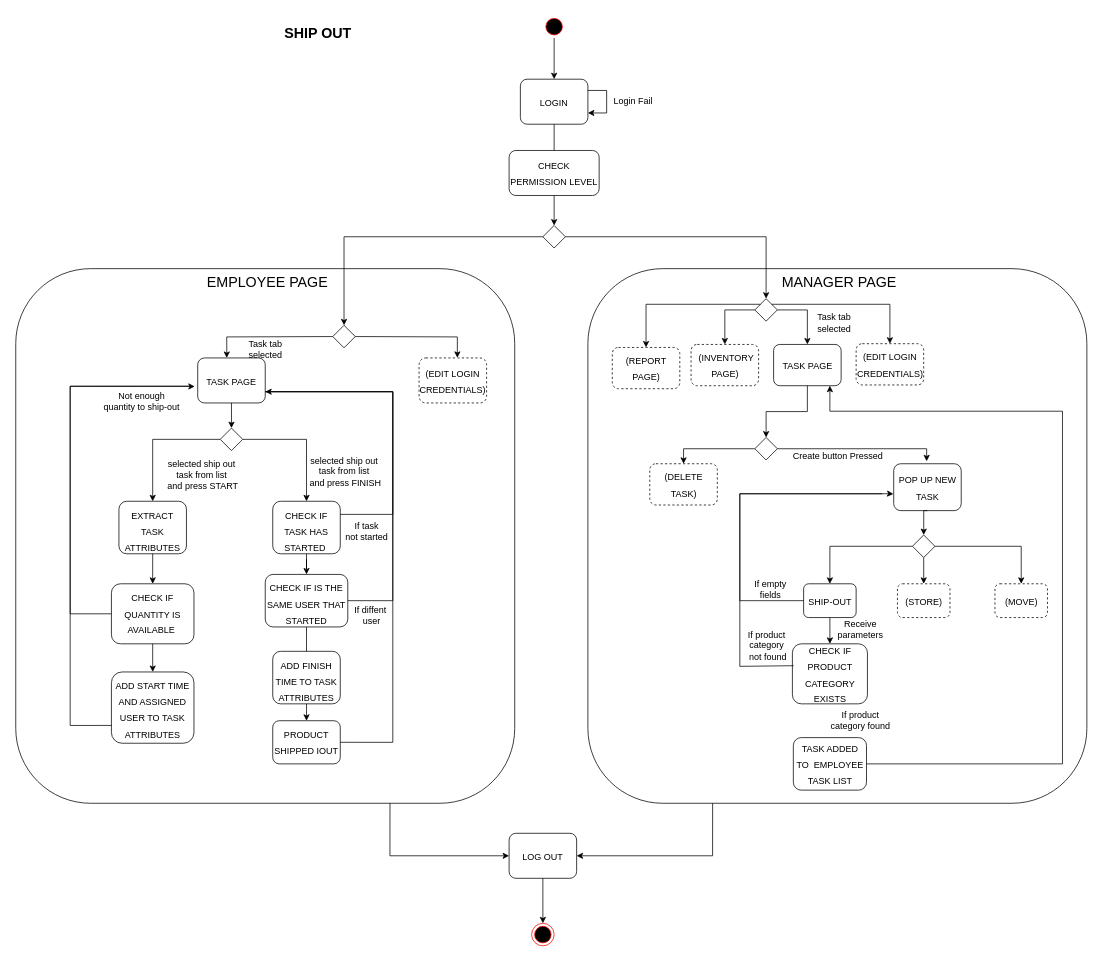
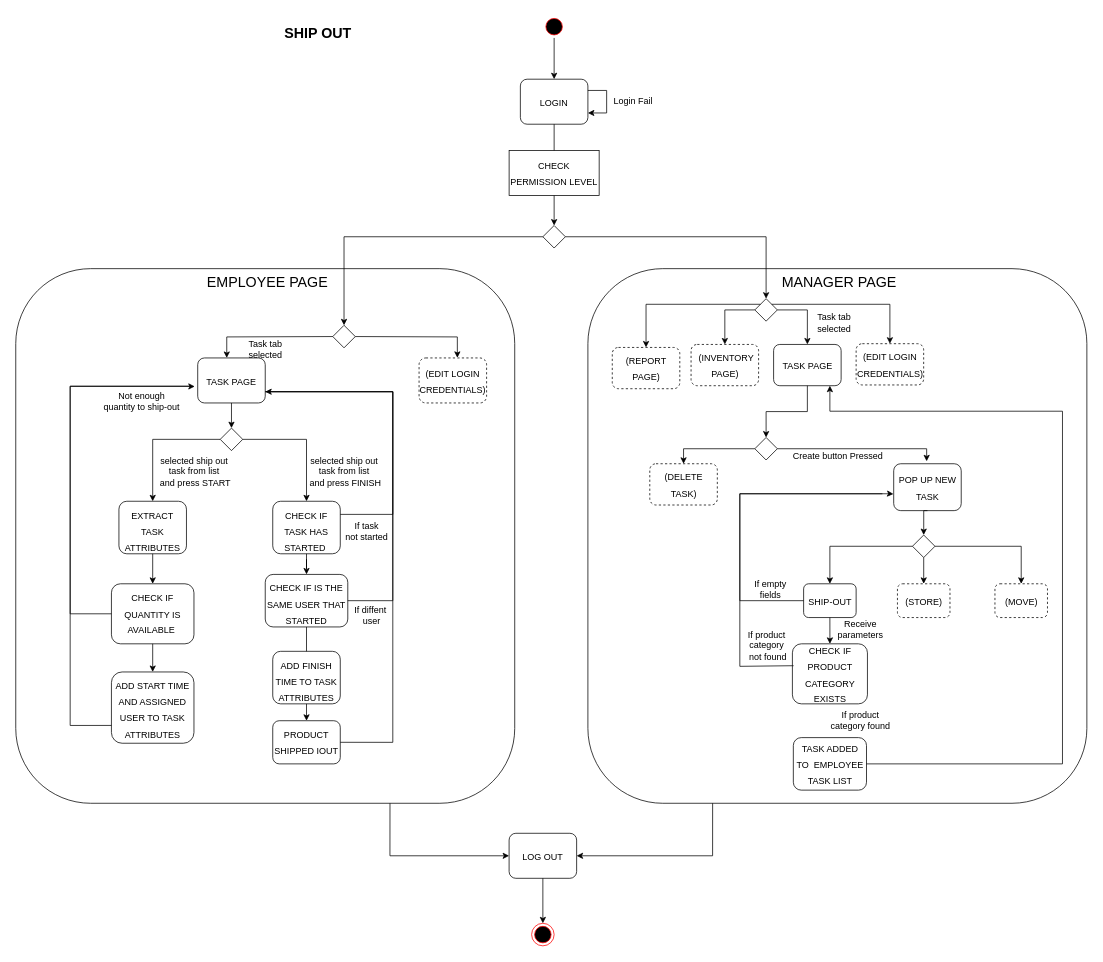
node "CHECK PERMISSION LEVEL": shape rounded rectangle -> rectangle
node "selected ship out task from list and press START": moved (201, 475) -> (194, 471)
